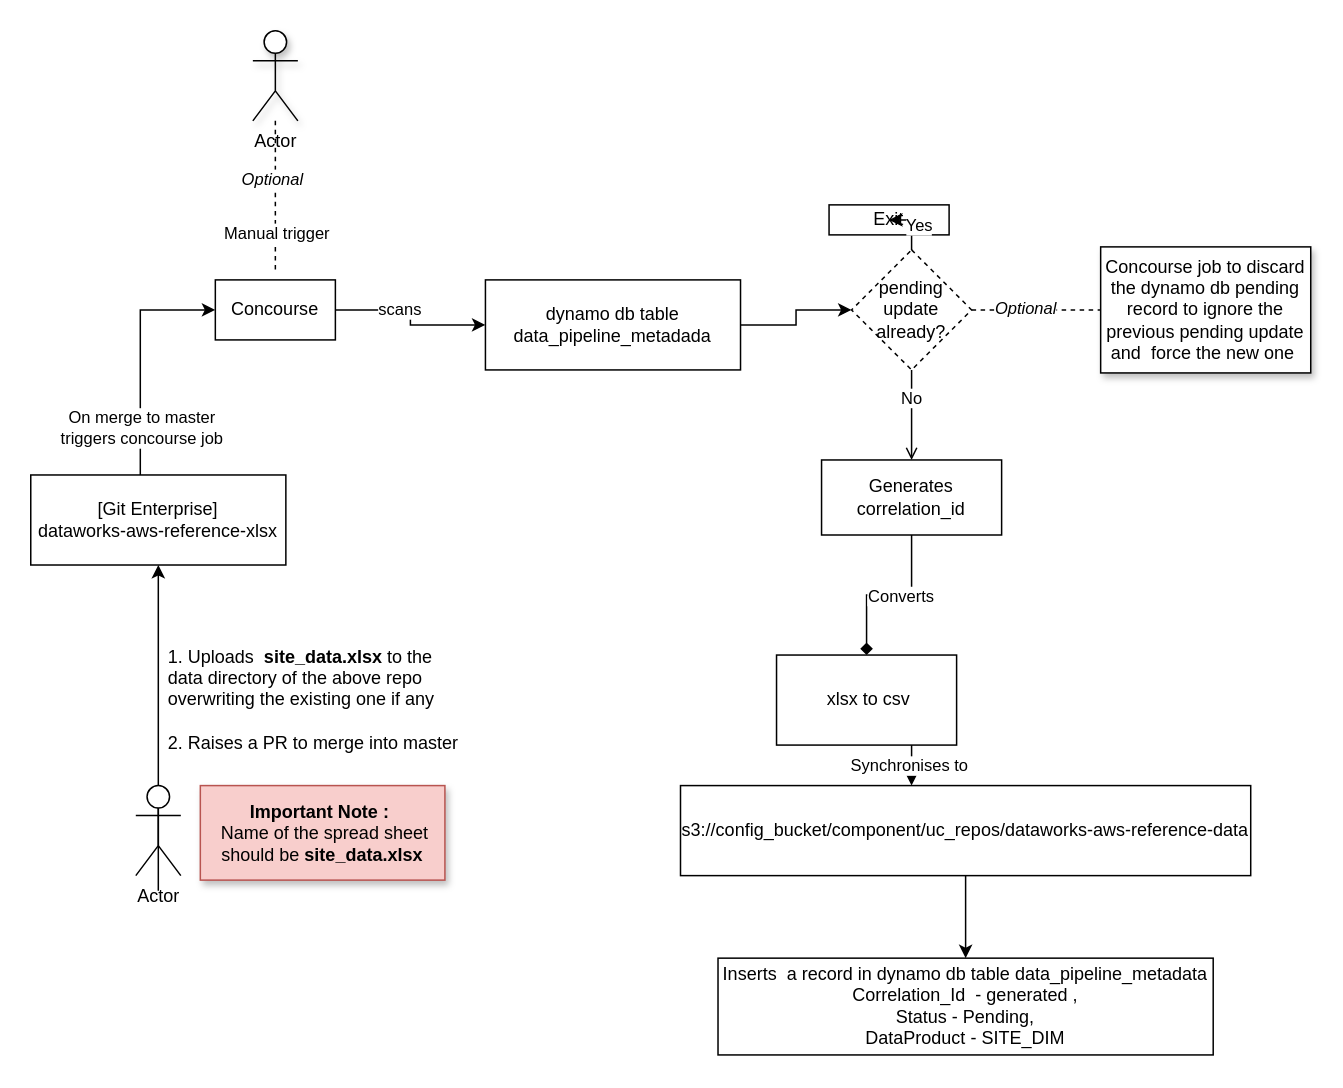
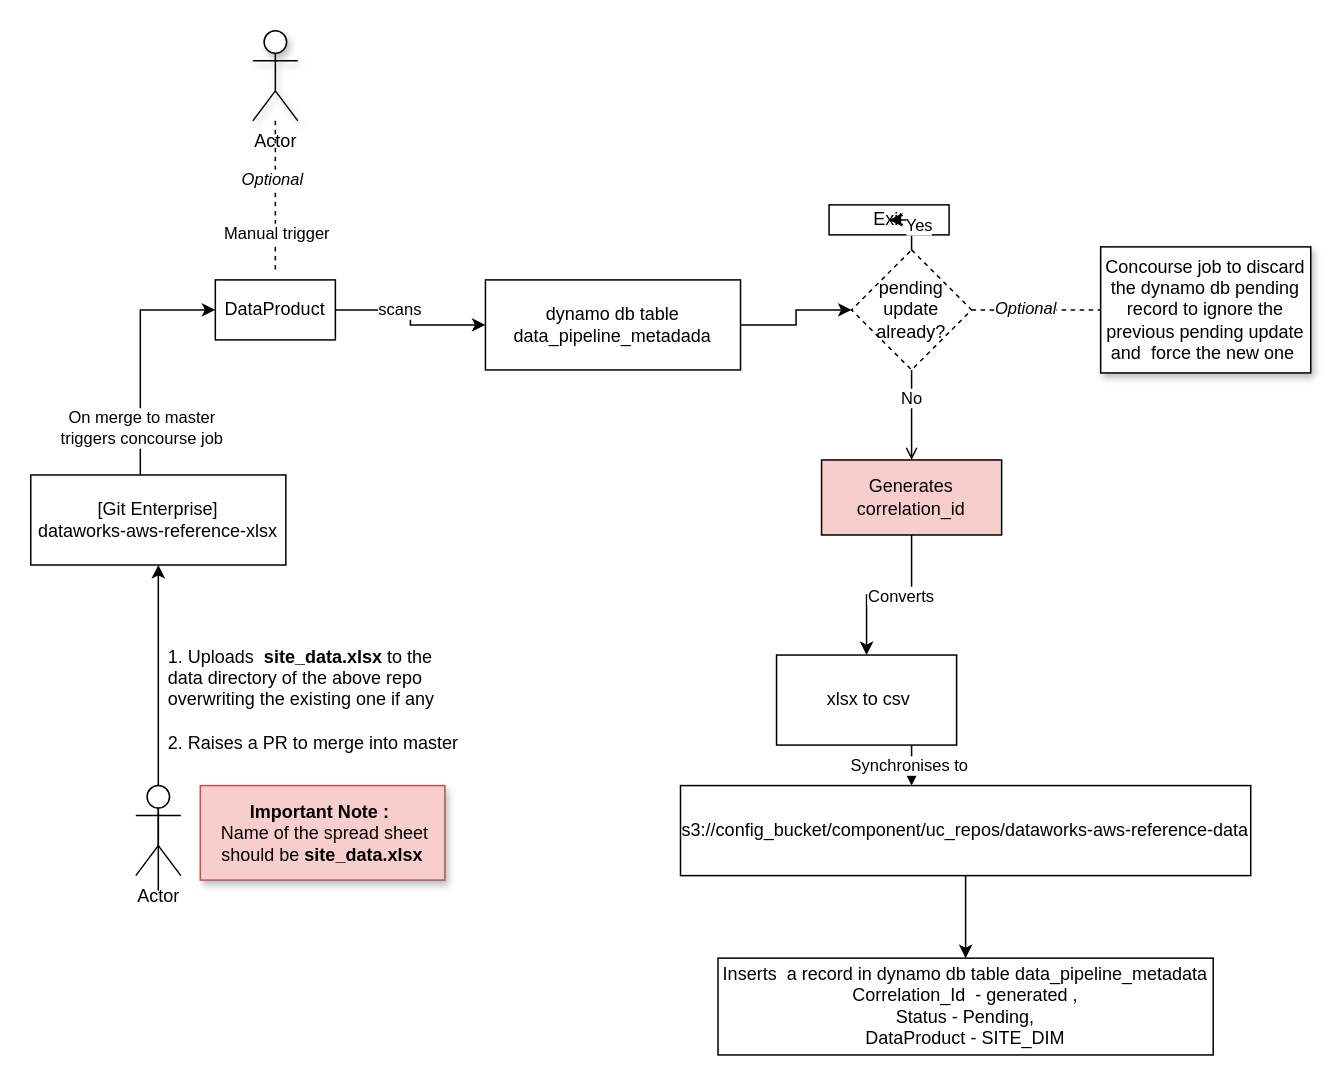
node "Concourse": label "Concourse" -> "DataProduct"
node "Generates correlation_id": fillcolor #ffffff -> #f8cecc
edge "Generates correlation_id" -> "xlsx to csv": arrowhead diamond -> classic
